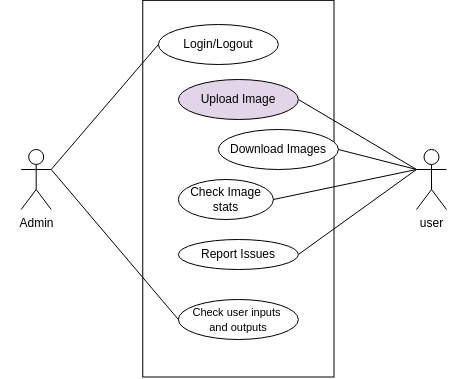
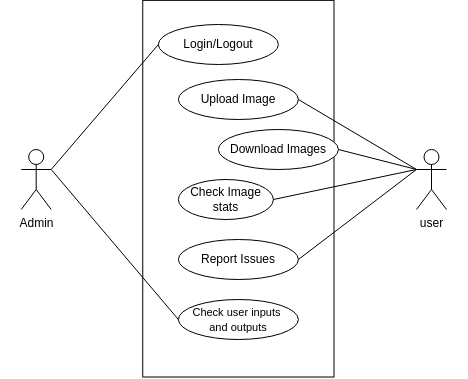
node "Upload Image": fillcolor #e1d5e7 -> #ffffff
node "Report Issues": size 120x30 -> 120x40
